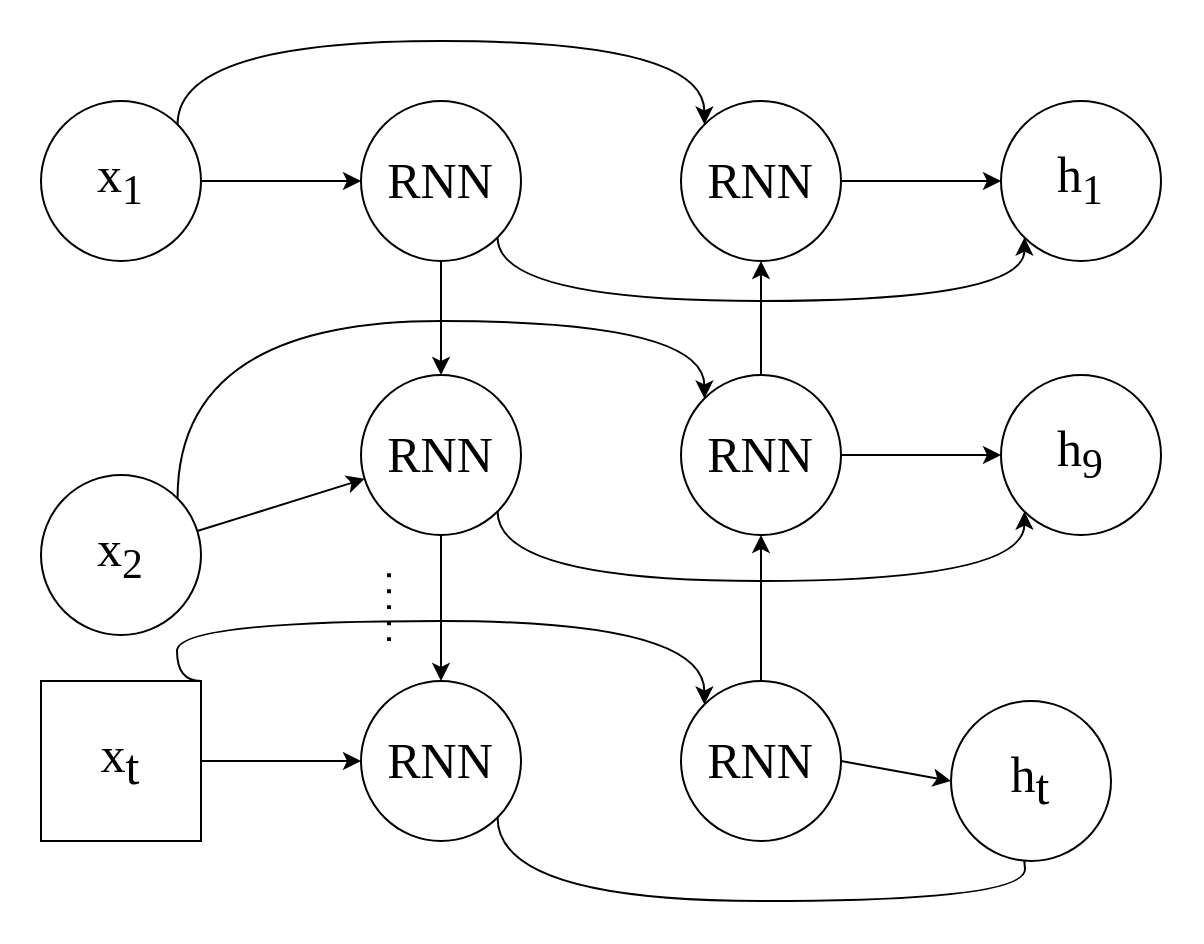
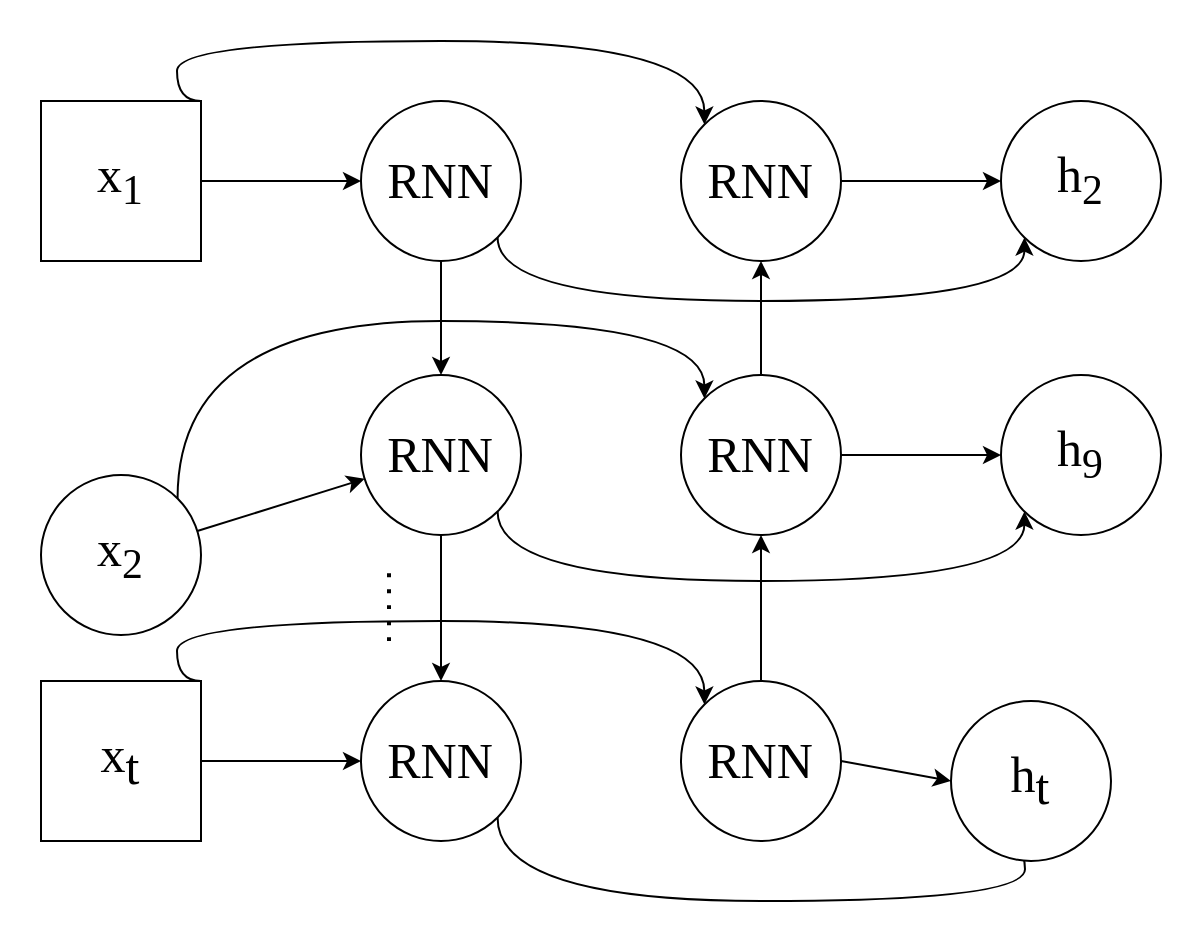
node "x1": shape ellipse -> rectangle
node "h1": label "h1" -> "h2"
